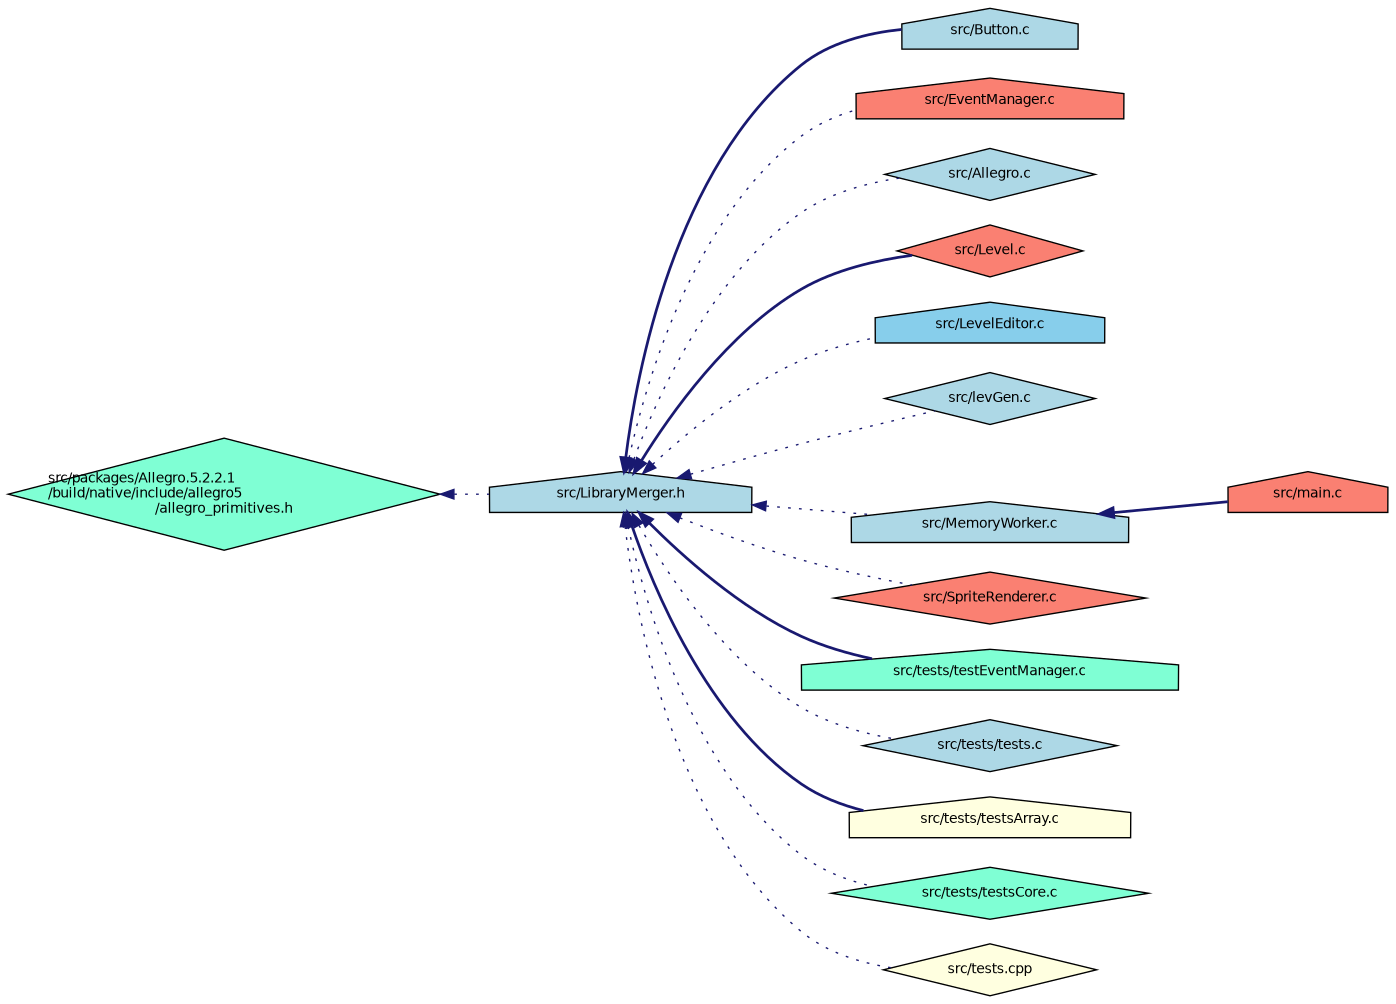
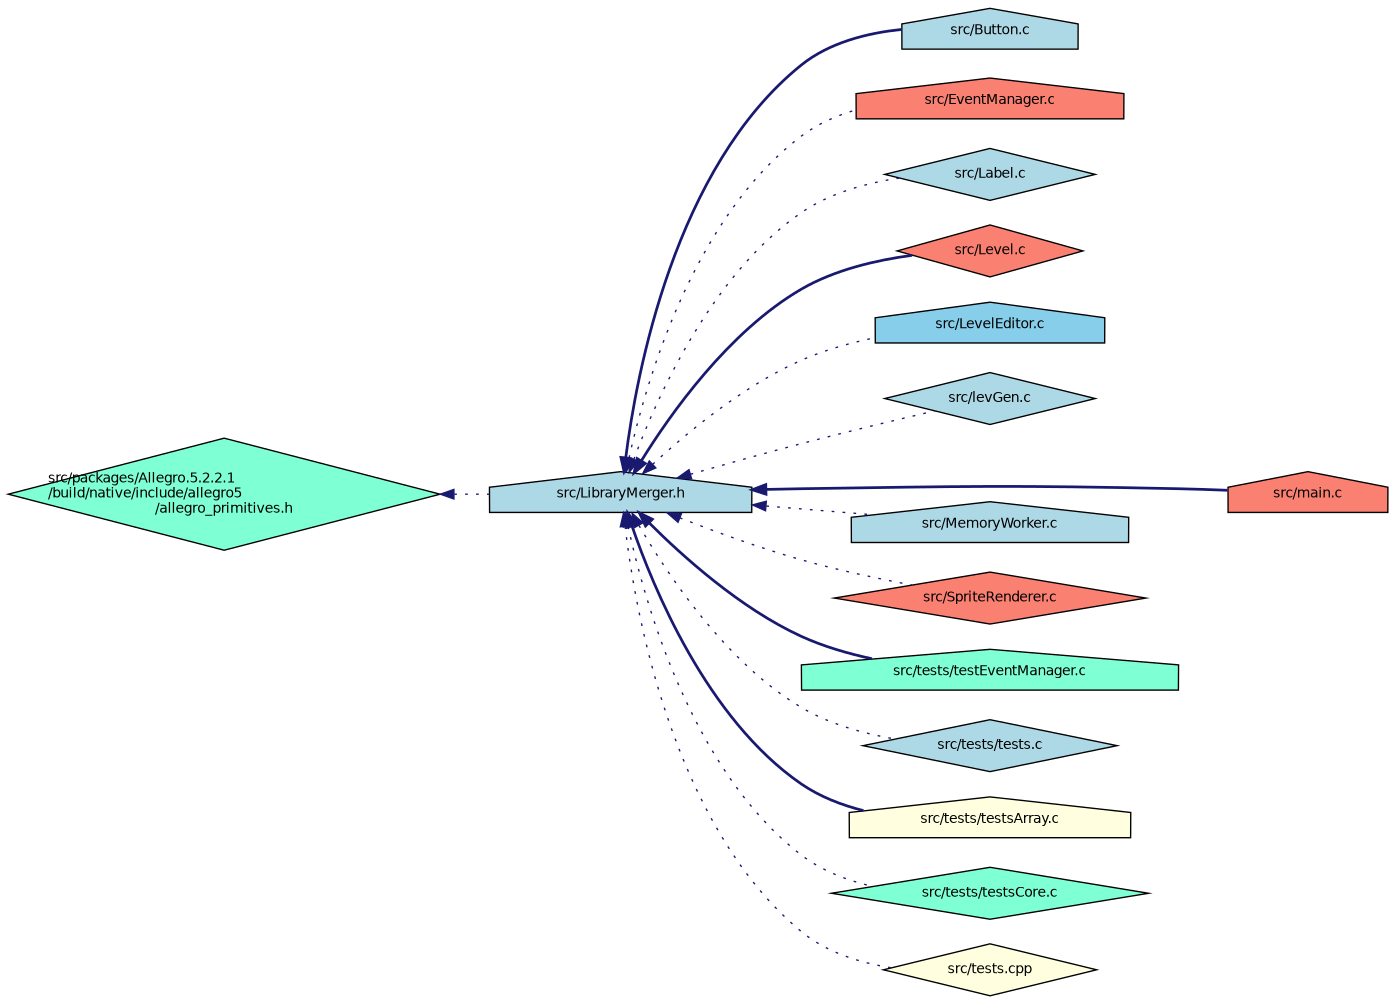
node "src/Allegro.c": label "src/Allegro.c" -> "src/Label.c"
edge "src/main.c" -> "src/MemoryWorker.c": now "src/main.c" -> "src/LibraryMerger.h"
